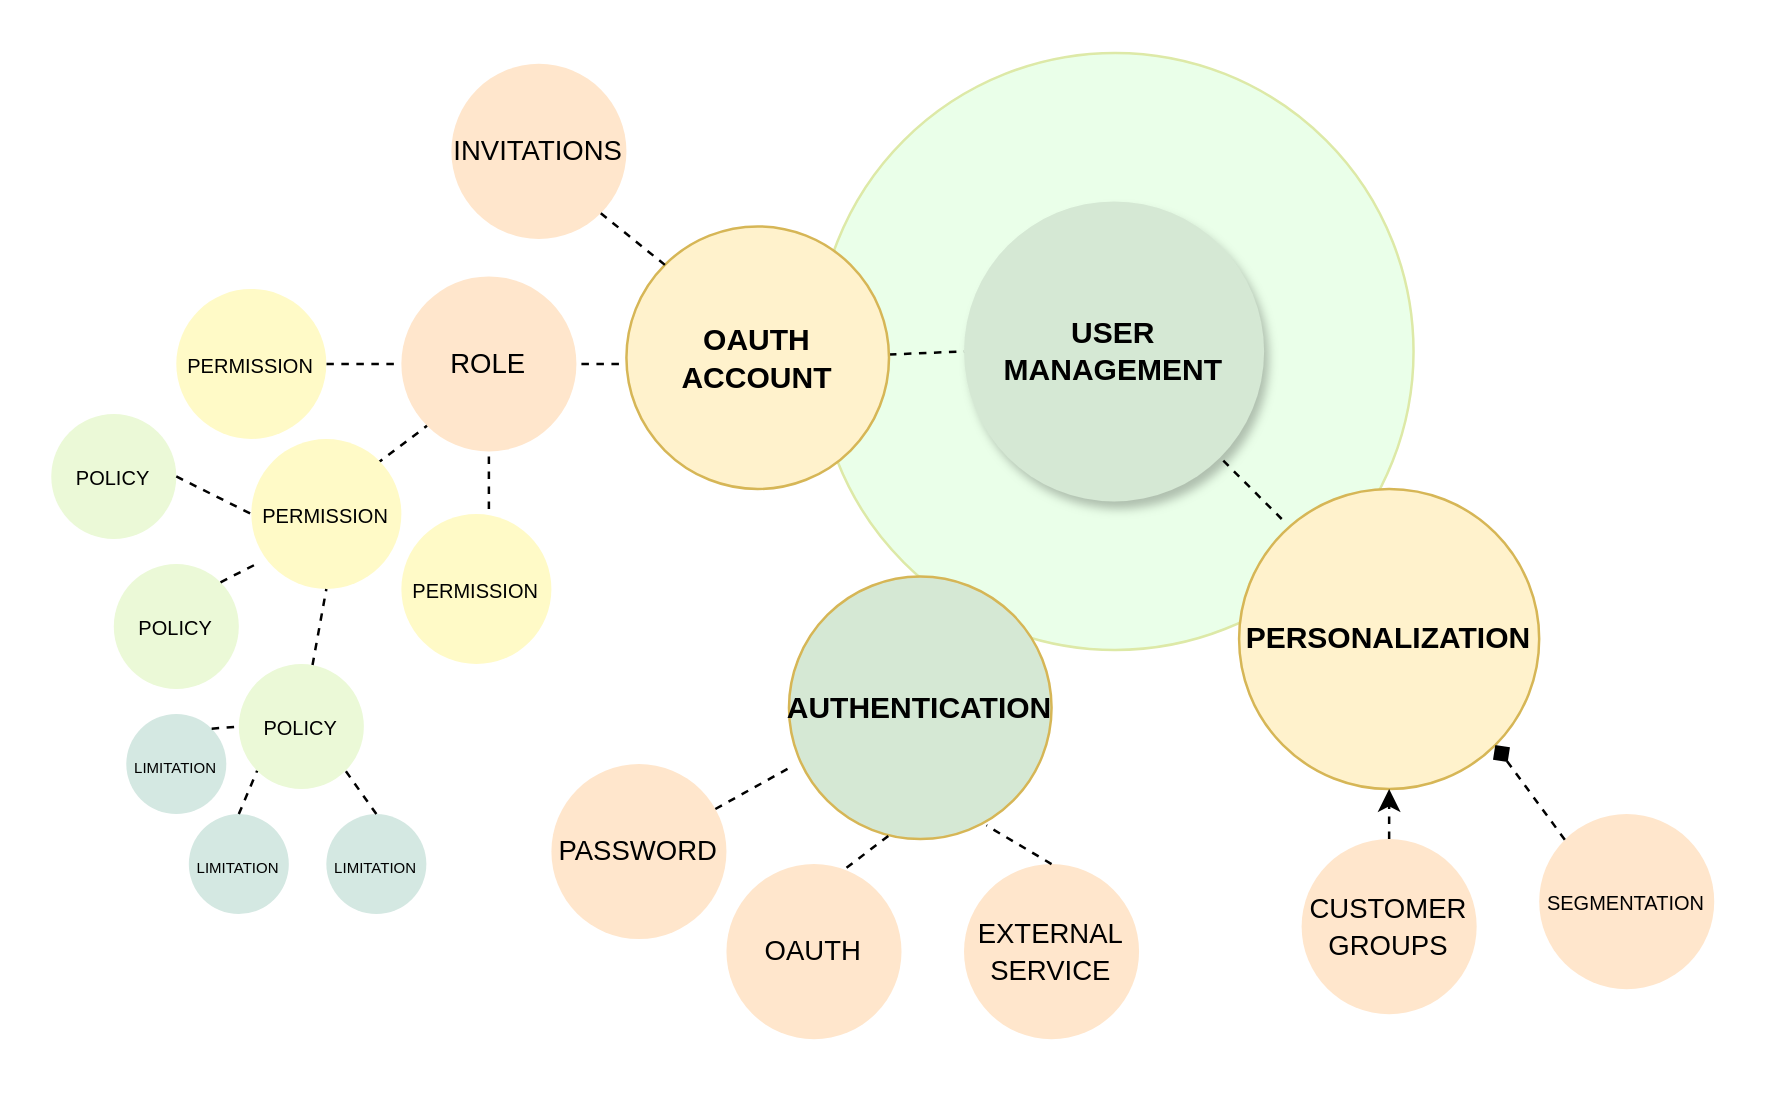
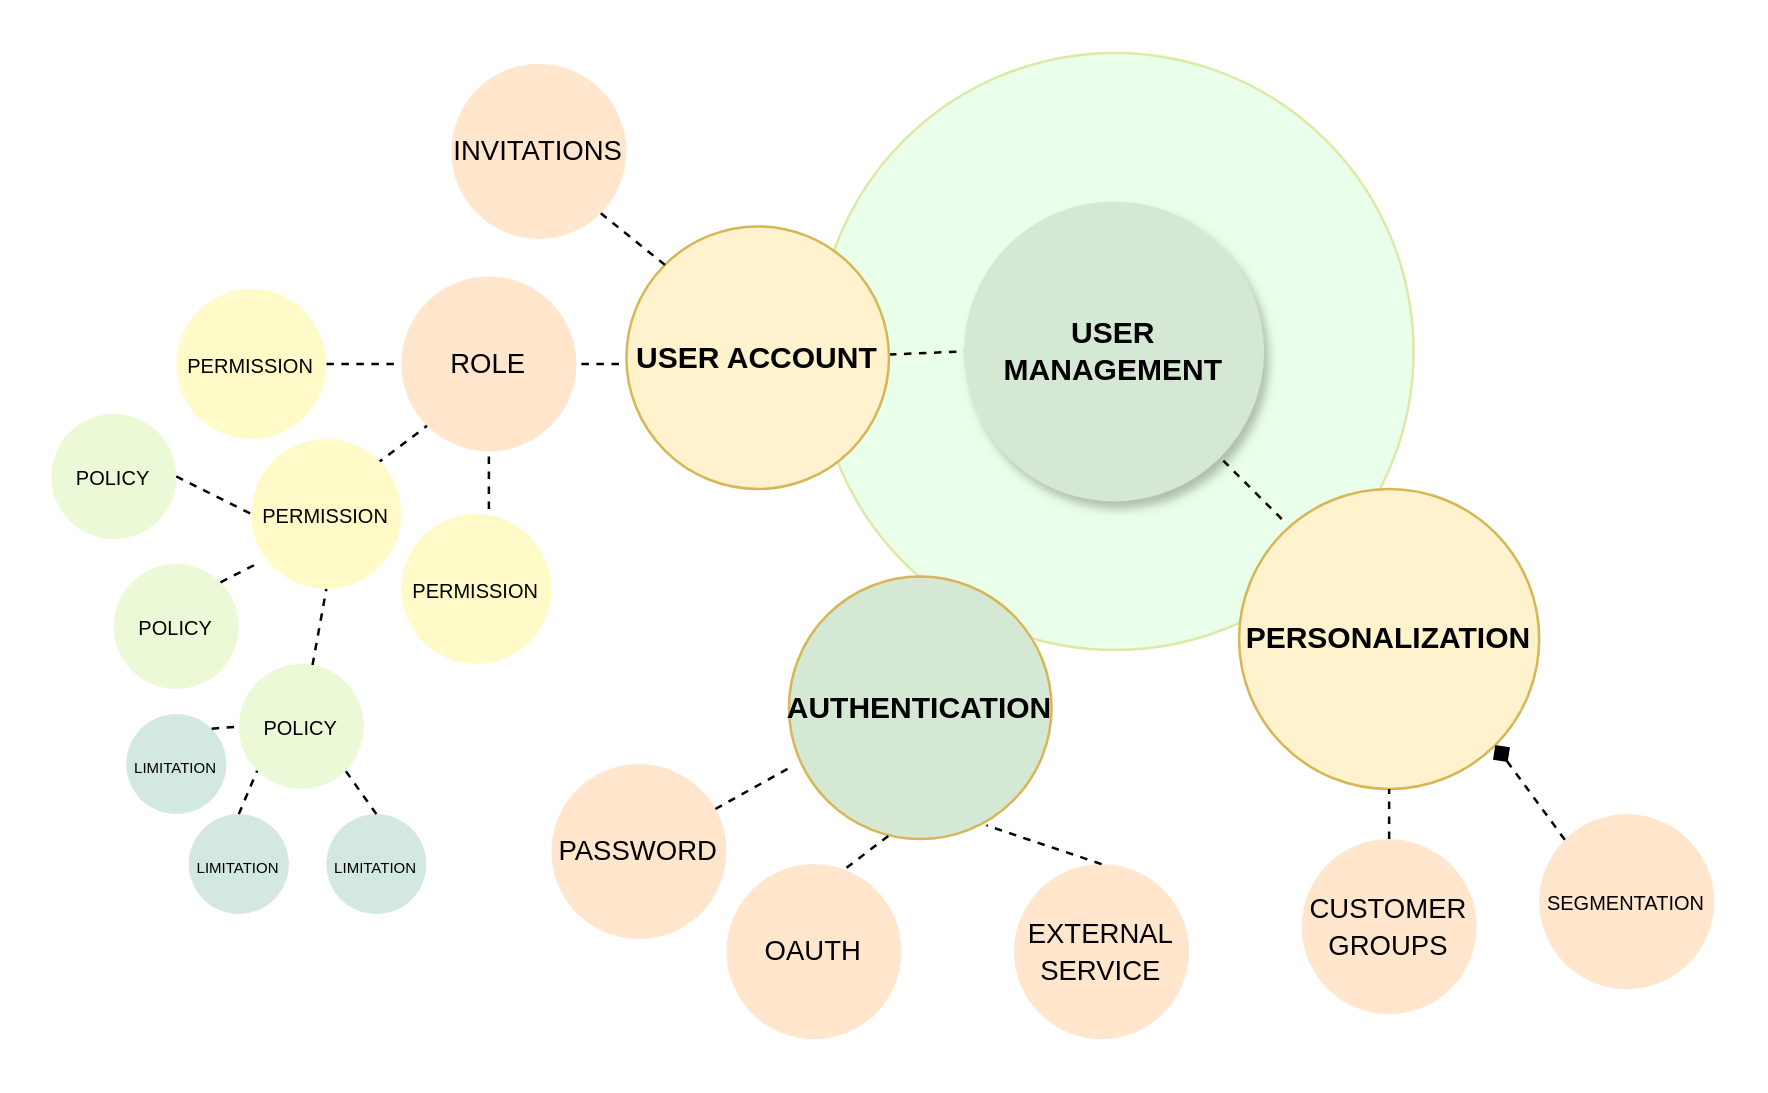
node "OAUTH ACCOUNT": label "OAUTH ACCOUNT" -> "USER ACCOUNT"
edge "CUSTOMER GROUPS" -> "PERSONALIZATION": arrowhead classic -> none
node "EXTERNAL SERVICE": moved (1051, 951) -> (1101, 951)
